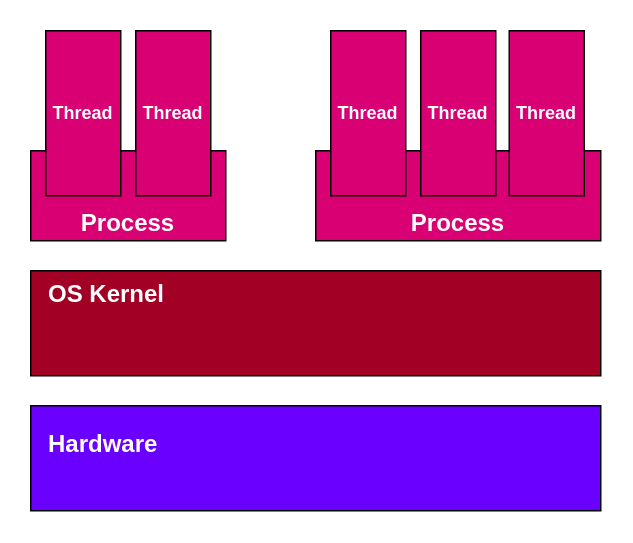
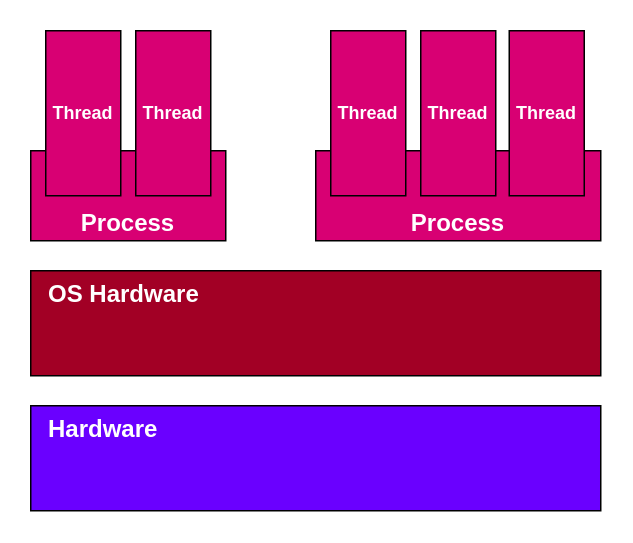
node "OS Kernel": label "OS Kernel" -> "OS Hardware"
node "Hardware": moved (143, 443) -> (143, 428)
